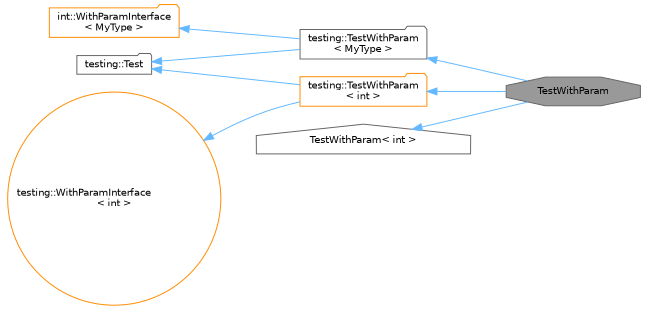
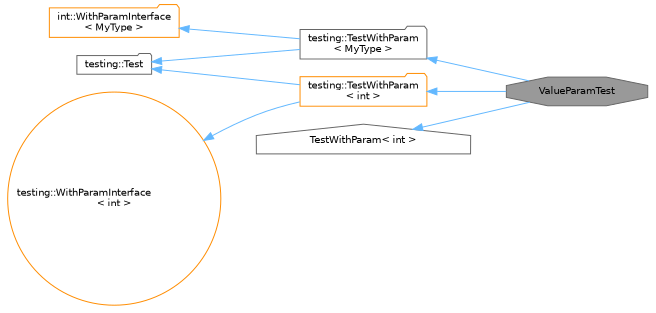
node "TestWithParam": label "TestWithParam" -> "ValueParamTest"
